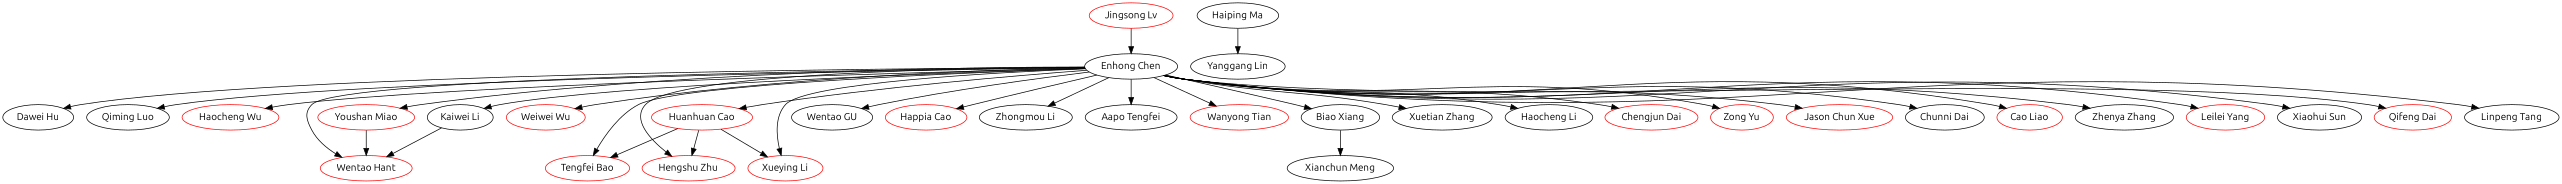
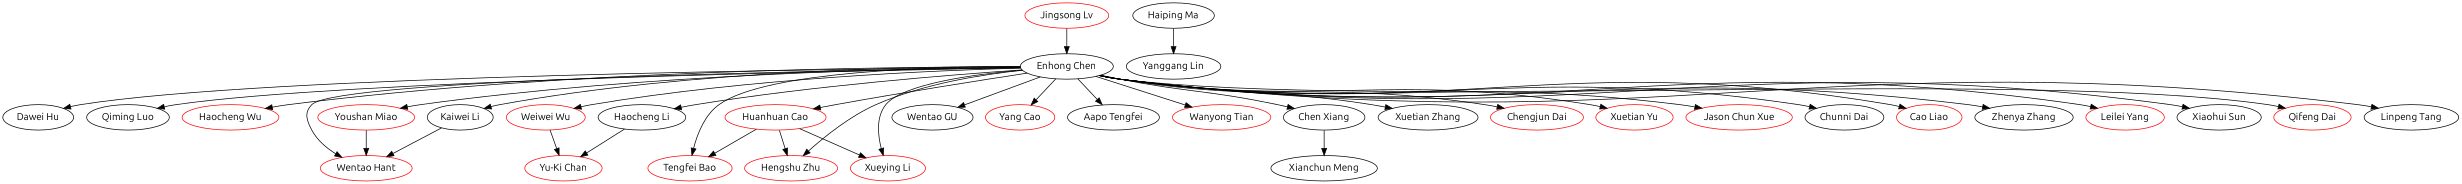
node "Happia Cao": label "Happia Cao" -> "Yang Cao"
node "Zhongmou Li": removed
node "Biao Xiang": label "Biao Xiang" -> "Chen Xiang"
node "Zong Yu": label "Zong Yu" -> "Xuetian Yu"
node "Yu-Ki Chan": added
